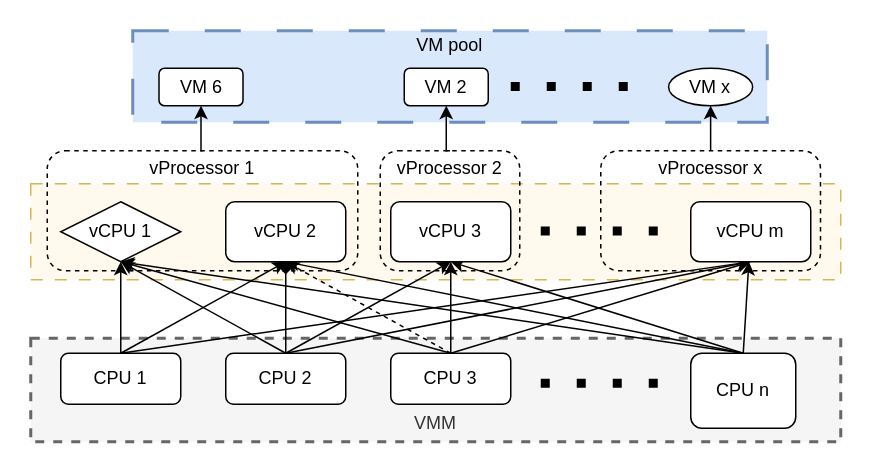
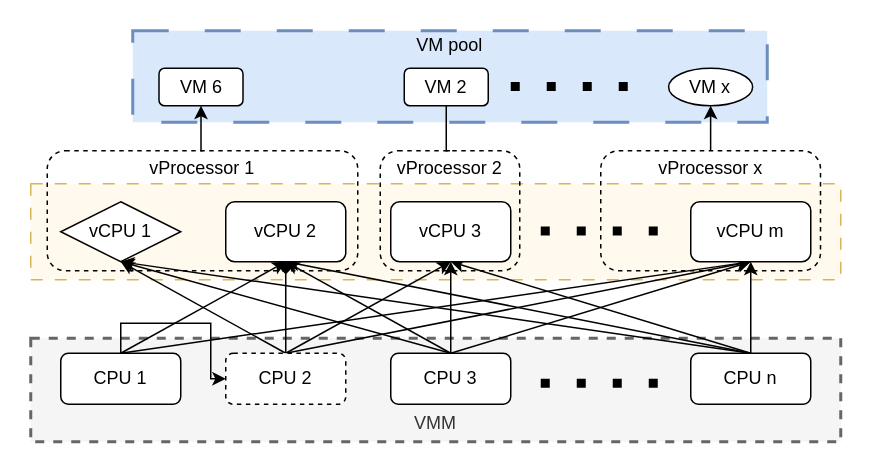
edge "vProcessor 2" -> "VM 2": arrowhead classic -> none
edge "CPU 1" -> "vCPU 1": now "CPU 1" -> "CPU 2"
edge "CPU 3" -> "vCPU 2": style dashed -> solid
node "CPU 2": style solid -> dashed
node "CPU n": size 105x75 -> 120x51
